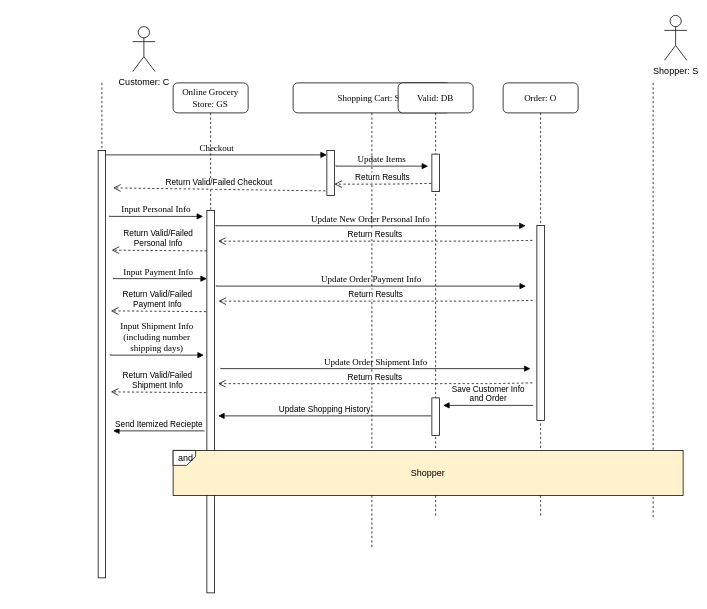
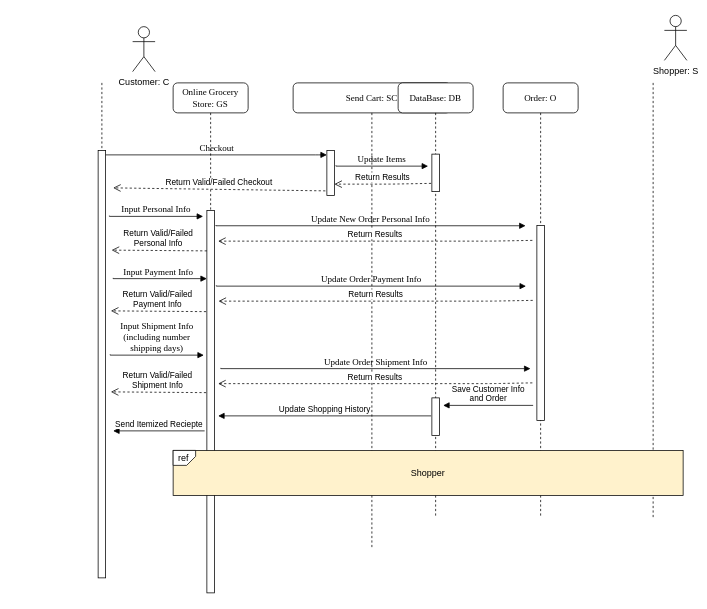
node "Shopping Cart: SC": label "Shopping Cart: SC" -> "Send Cart: SC"
node "Valid: DB": label "Valid: DB" -> "DataBase: DB"
node "and": label "and" -> "ref"
